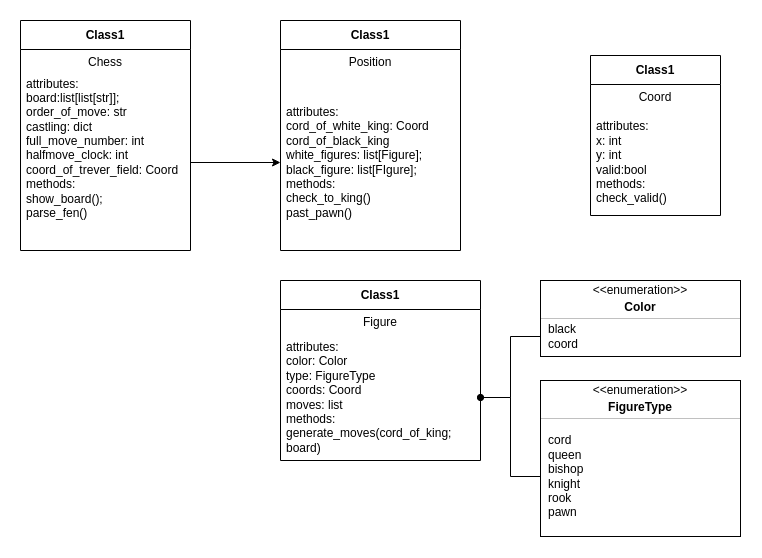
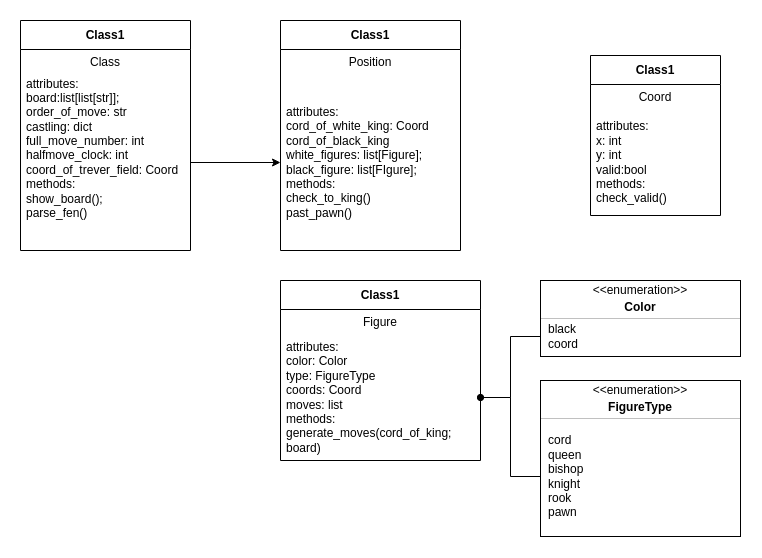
node "Chess": label "Chess" -> "Class"
